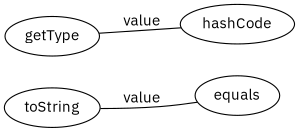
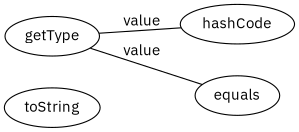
edge "equals" -- "toString": now "equals" -- "getType"
